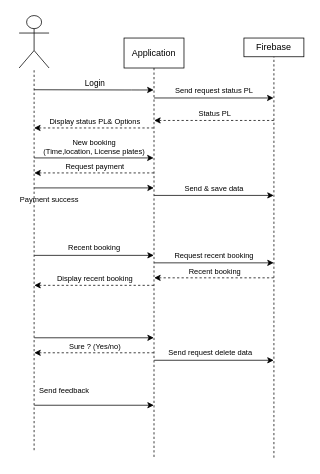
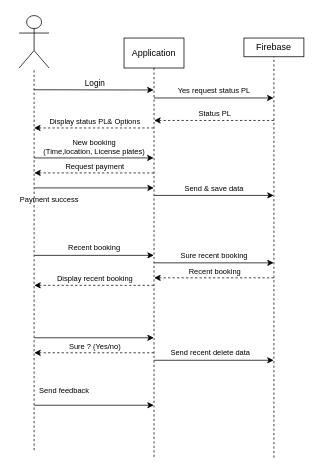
node "Send request status PL": label "Send request status PL" -> "Yes request status PL"
node "Request recent booking": label "Request recent booking" -> "Sure recent booking"
node "Send request delete data": label "Send request delete data" -> "Send recent delete data"
